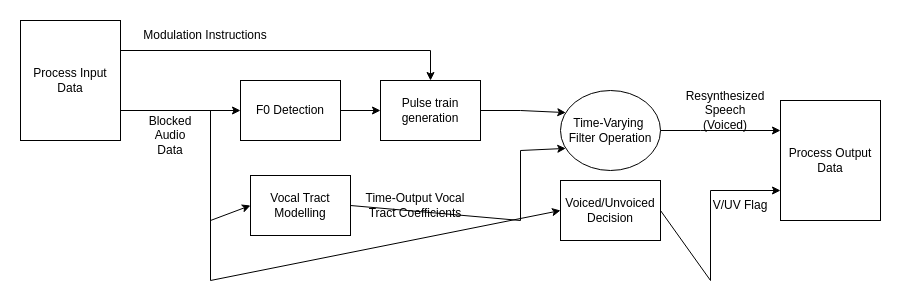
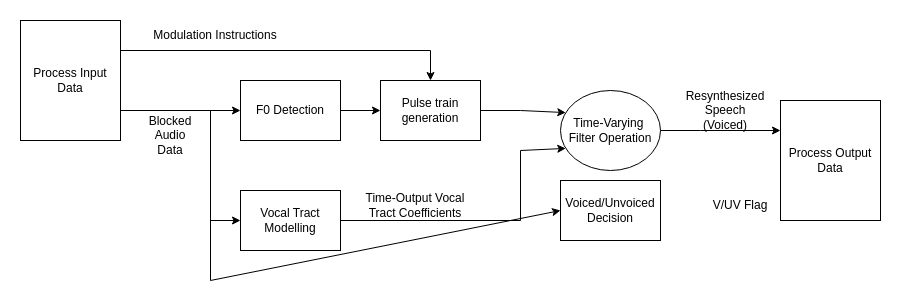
node "Modulation Instructions": moved (206, 36) -> (216, 36)
node "Vocal Tract Modelling": moved (301, 206) -> (291, 221)
edge "Voiced/Unvoiced Decision" -> "Process Output Data": removed
